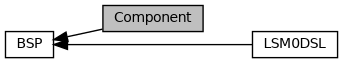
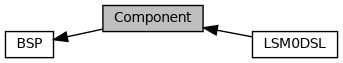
edge "LSM0DSL" -> "BSP": now "LSM0DSL" -> "Component"
